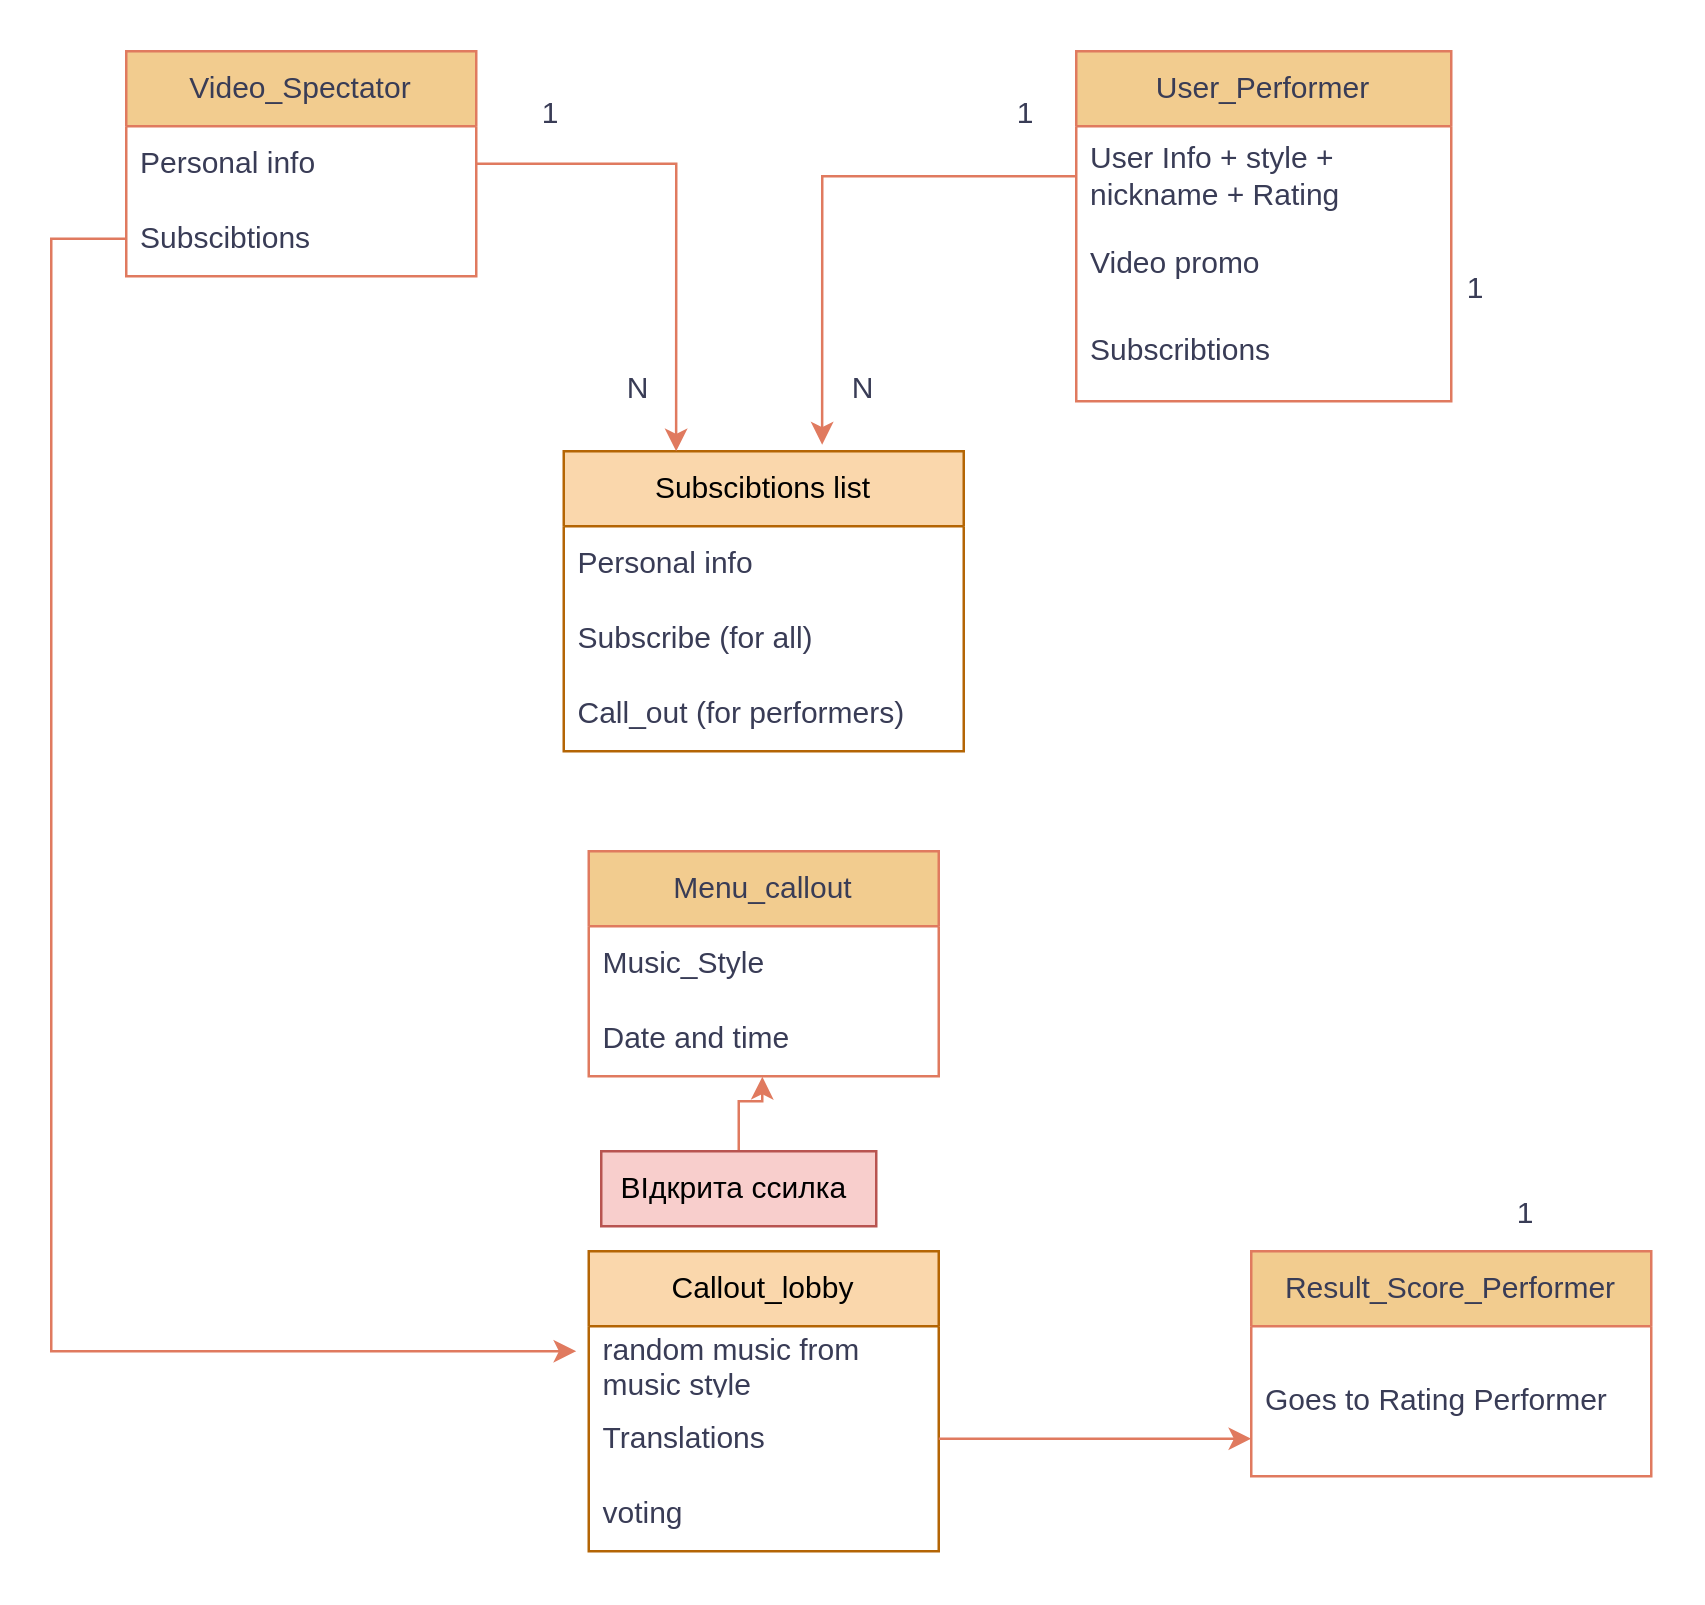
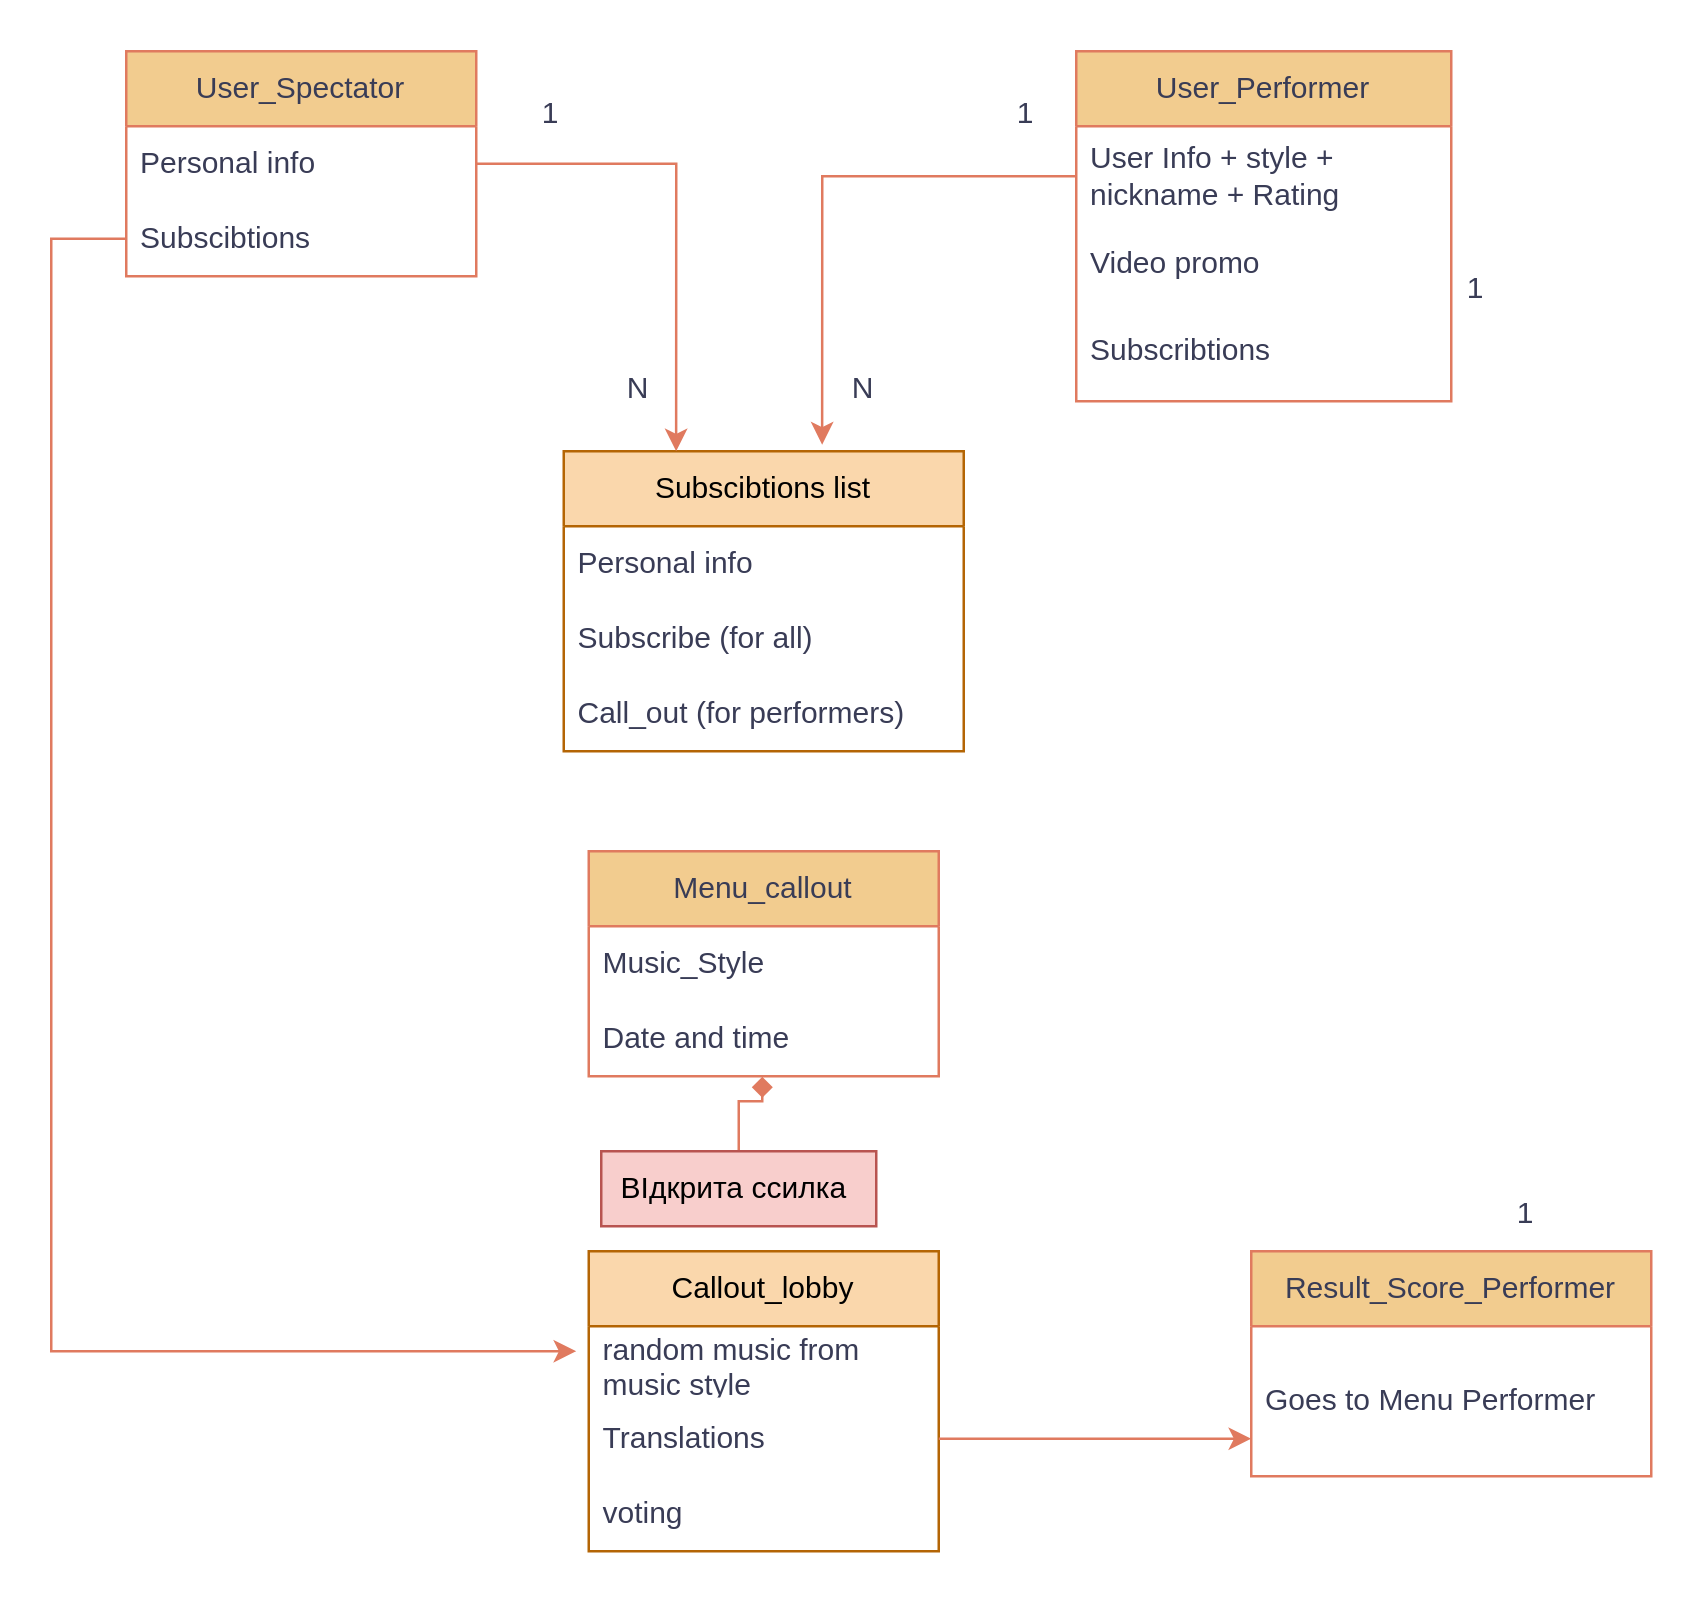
node "Video_Spectator": label "Video_Spectator" -> "User_Spectator"
edge "ВІдкрита ссилка" -> "Date and time": arrowhead classic -> diamond
node "Goes to Rating Performer": label "Goes to Rating Performer" -> "Goes to Menu Performer"
